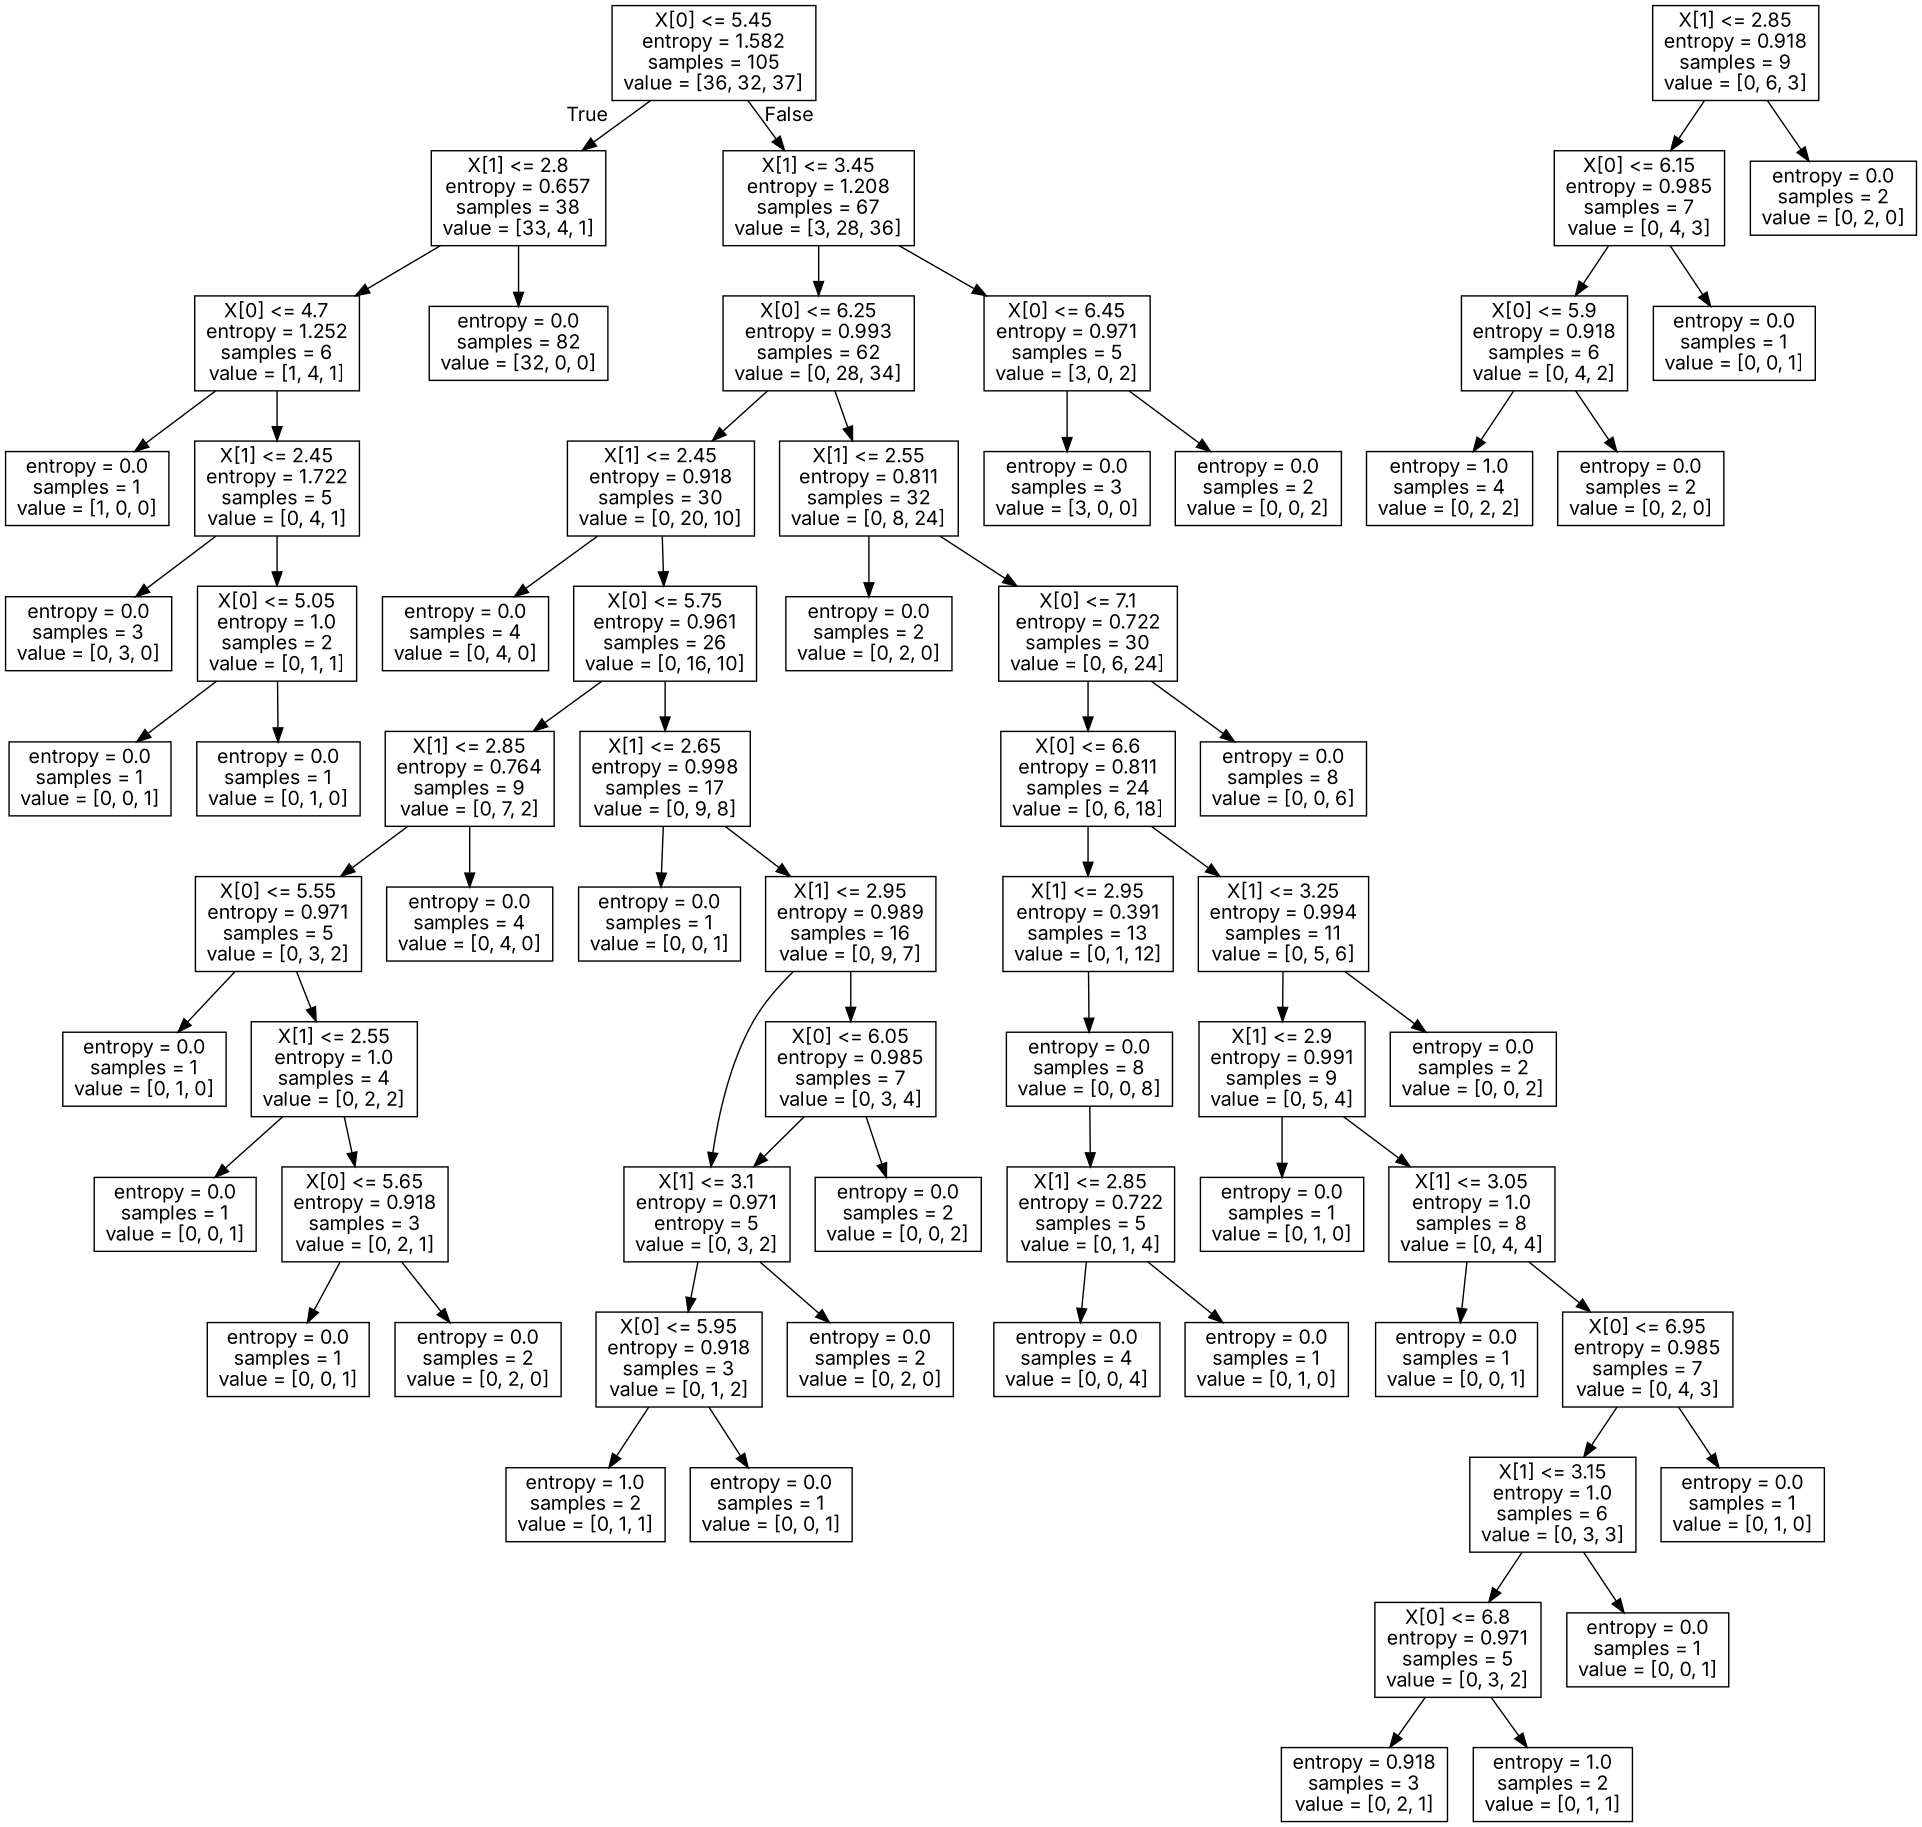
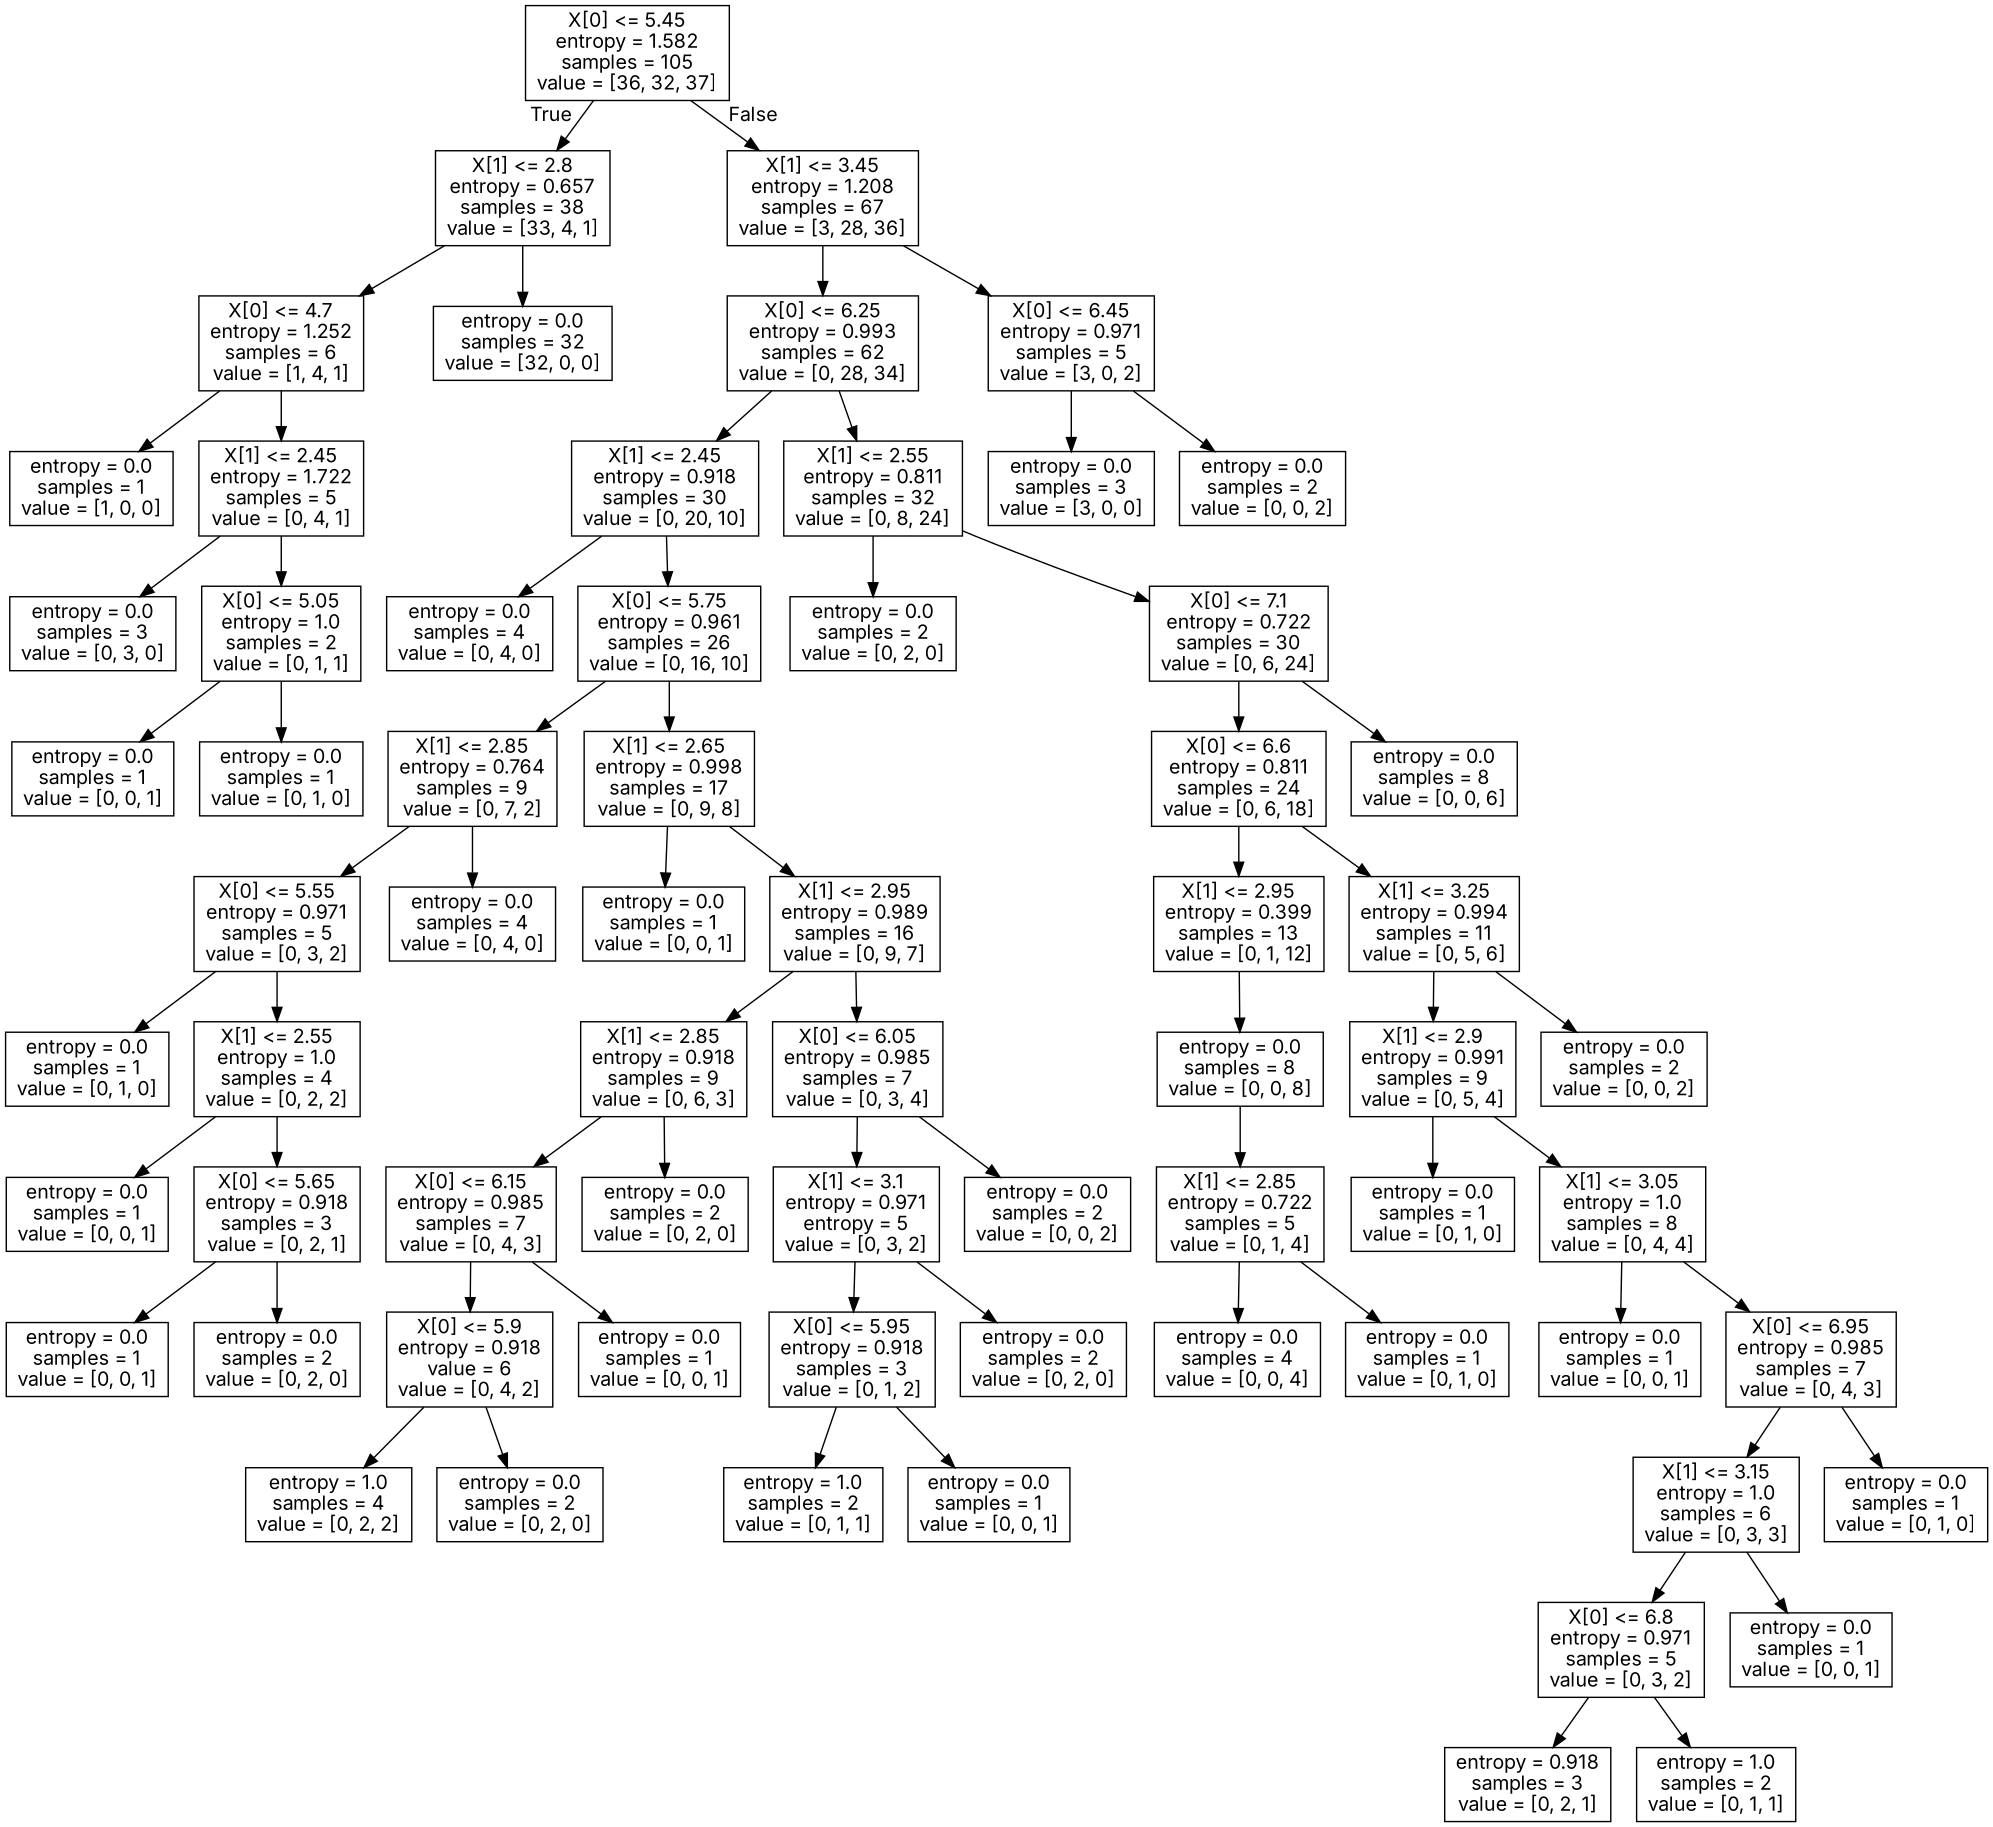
node "entropy = 0.0 samples = 82 value = [32, 0, 0]": label "entropy = 0.0 samples = 82 value = [32, 0, 0]" -> "entropy = 0.0 samples = 32 value = [32, 0, 0]"
node "X[0] <= 5.9 entropy = 0.918 samples = 6 value = [0, 4, 2]": label "X[0] <= 5.9 entropy = 0.918 samples = 6 value = [0, 4, 2]" -> "X[0] <= 5.9 entropy = 0.918 value = 6 value = [0, 4, 2]"
node "X[1] <= 2.95 entropy = 0.391 samples = 13 value = [0, 1, 12]": label "X[1] <= 2.95 entropy = 0.391 samples = 13 value = [0, 1, 12]" -> "X[1] <= 2.95 entropy = 0.399 samples = 13 value = [0, 1, 12]"
edge "X[1] <= 2.95 entropy = 0.989 samples = 16 value = [0, 9, 7]" -> "X[1] <= 3.1 entropy = 0.971 entropy = 5 value = [0, 3, 2]": now "X[1] <= 2.95 entropy = 0.989 samples = 16 value = [0, 9, 7]" -> "X[1] <= 2.85 entropy = 0.918 samples = 9 value = [0, 6, 3]"
